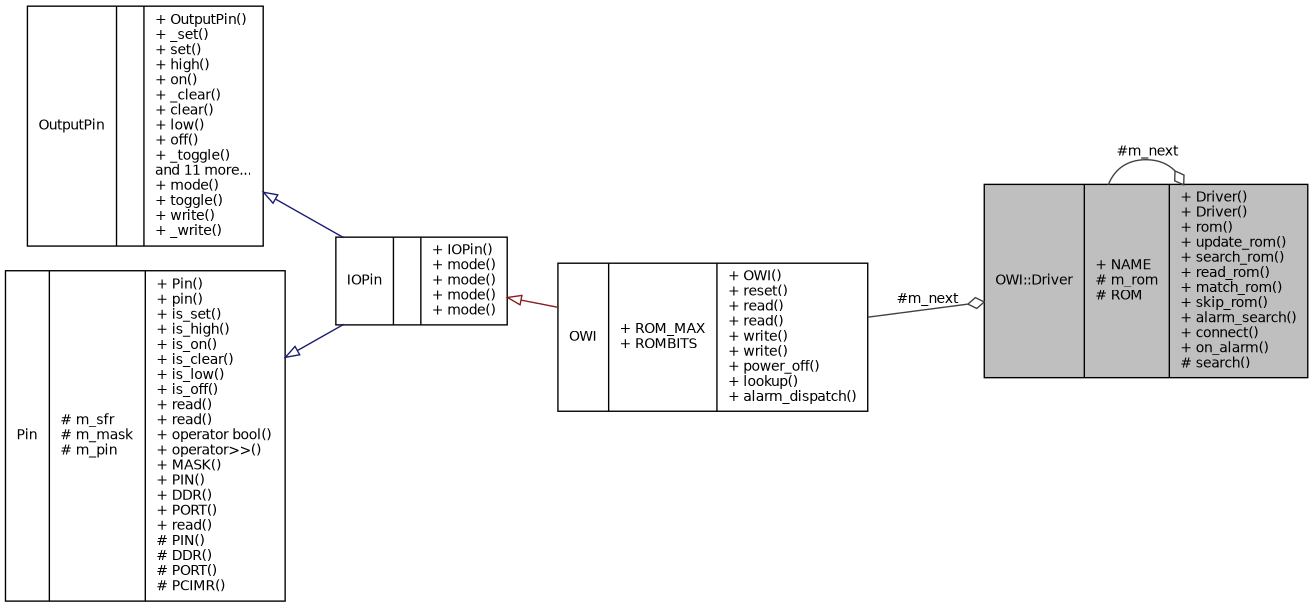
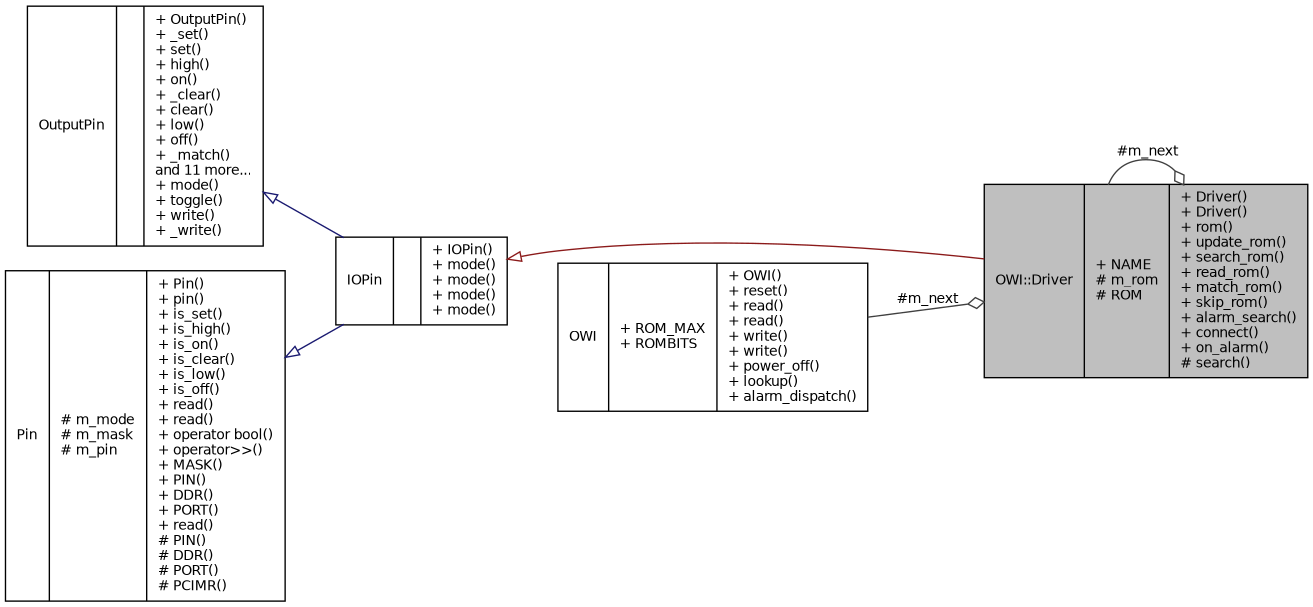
node "OutputPin": text "+ _toggle()" -> "+ _match()"
edge "OWI" -> "IOPin": now "OWI::Driver" -> "IOPin"
node "Pin": text "# m_sfr" -> "# m_mode"
